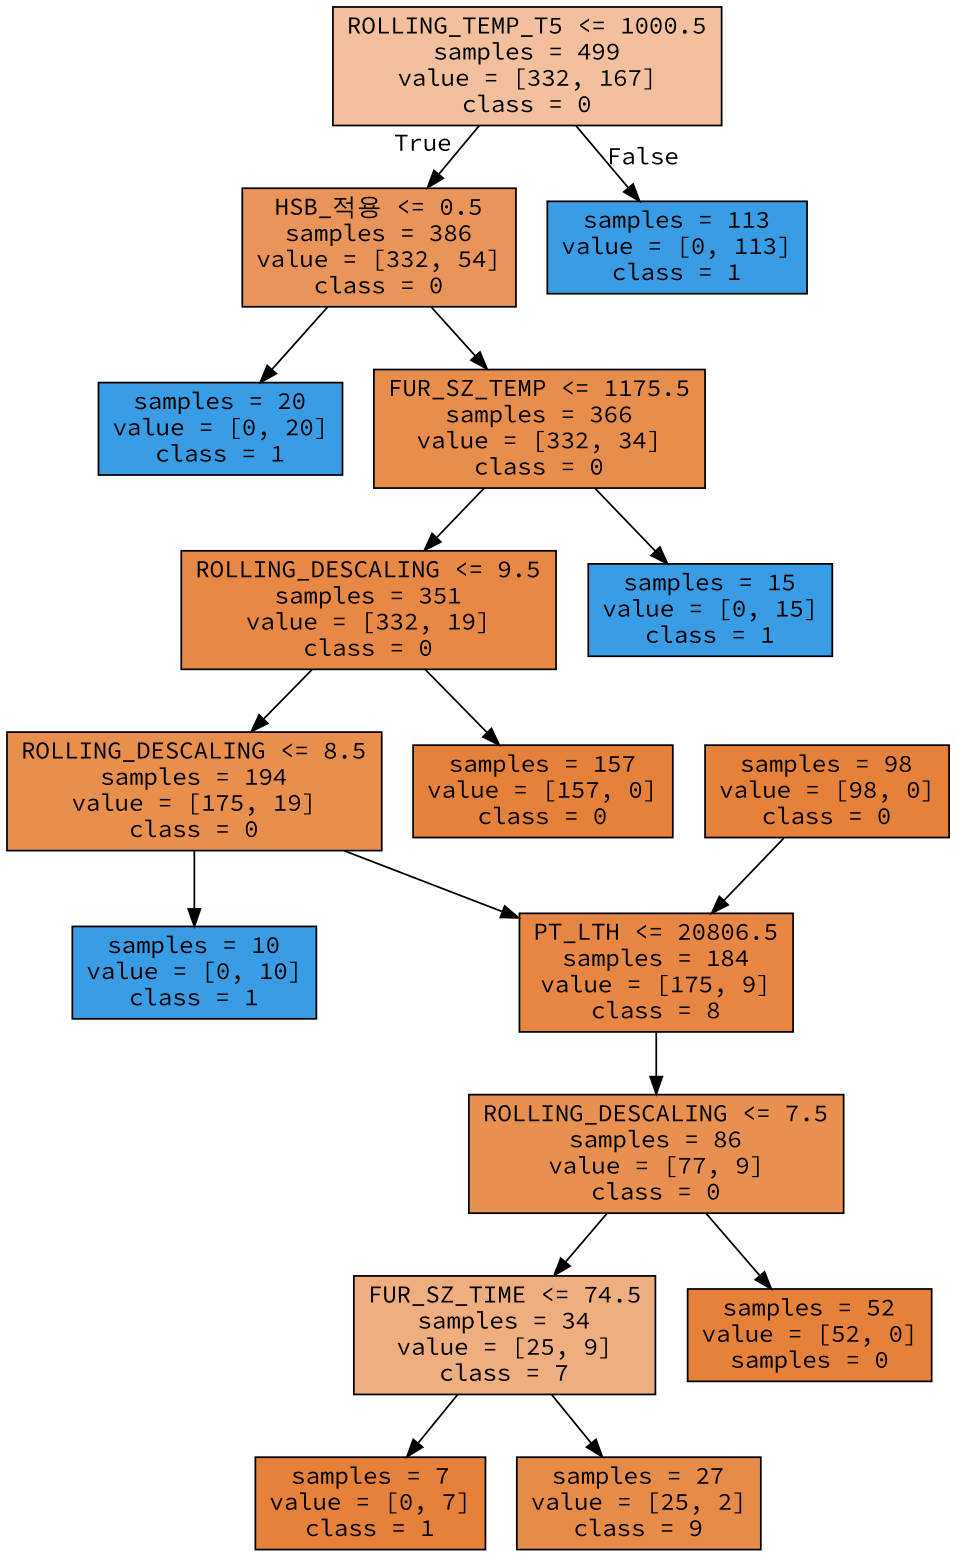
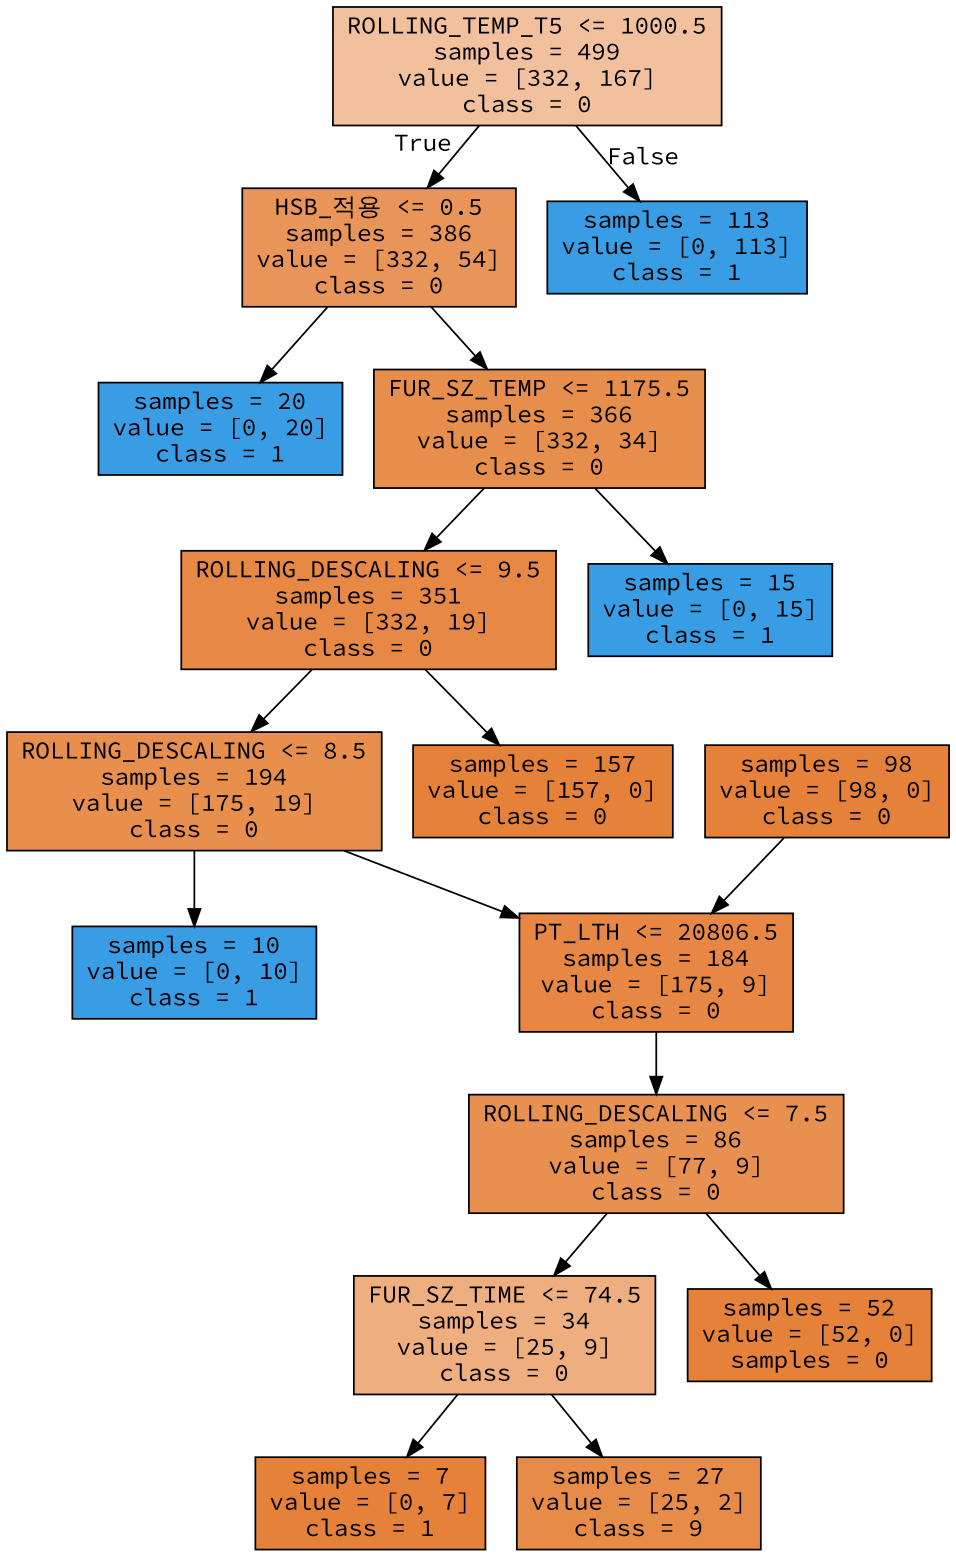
node "PT_LTH <= 20806.5 samples = 184 value = [175, 9] class = 8": label "PT_LTH <= 20806.5 samples = 184 value = [175, 9] class = 8" -> "PT_LTH <= 20806.5 samples = 184 value = [175, 9] class = 0"
node "FUR_SZ_TIME <= 74.5 samples = 34 value = [25, 9] class = 7": label "FUR_SZ_TIME <= 74.5 samples = 34 value = [25, 9] class = 7" -> "FUR_SZ_TIME <= 74.5 samples = 34 value = [25, 9] class = 0"
